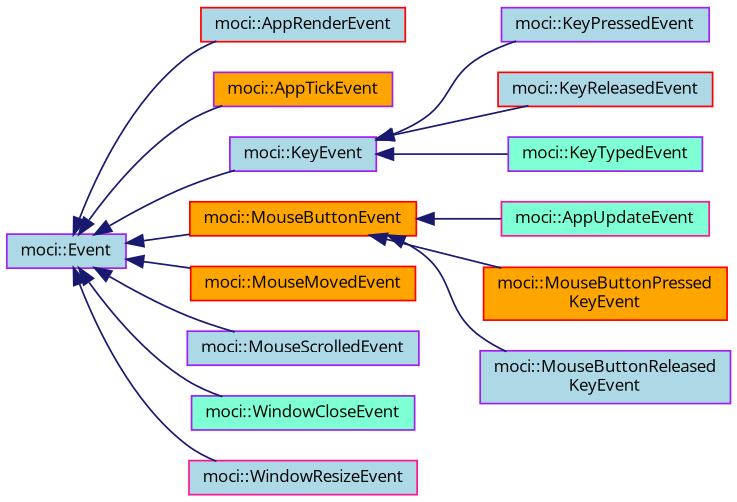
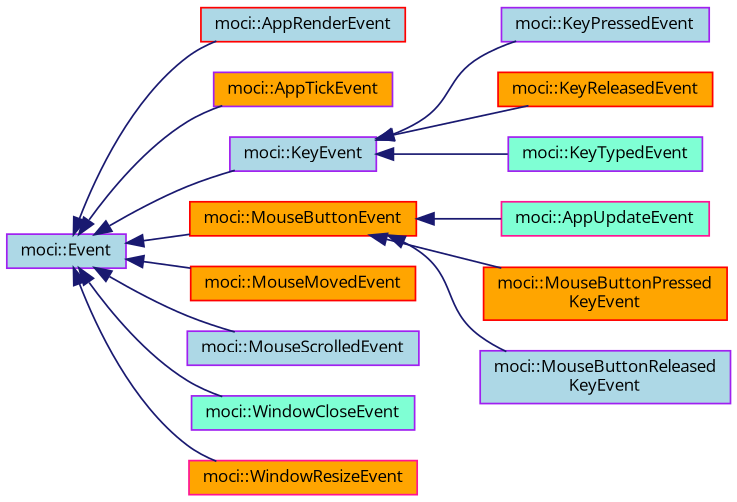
node "moci::KeyReleasedEvent": fillcolor lightblue -> orange
node "moci::WindowResizeEvent": fillcolor lightblue -> orange
